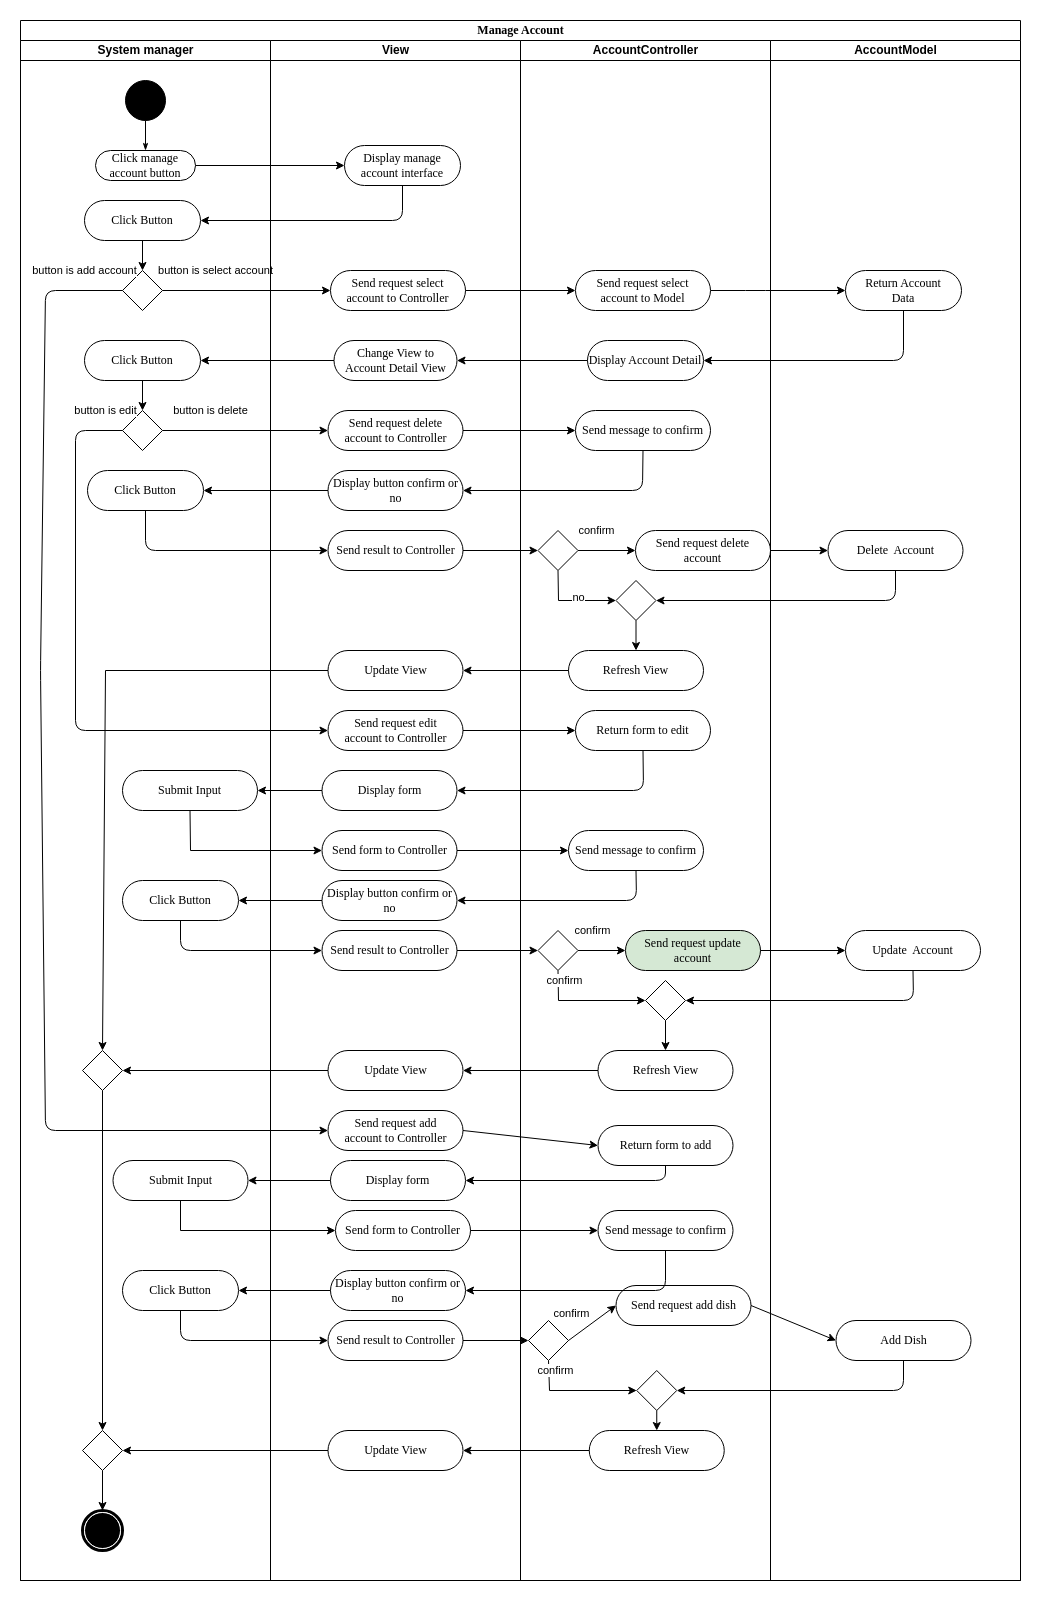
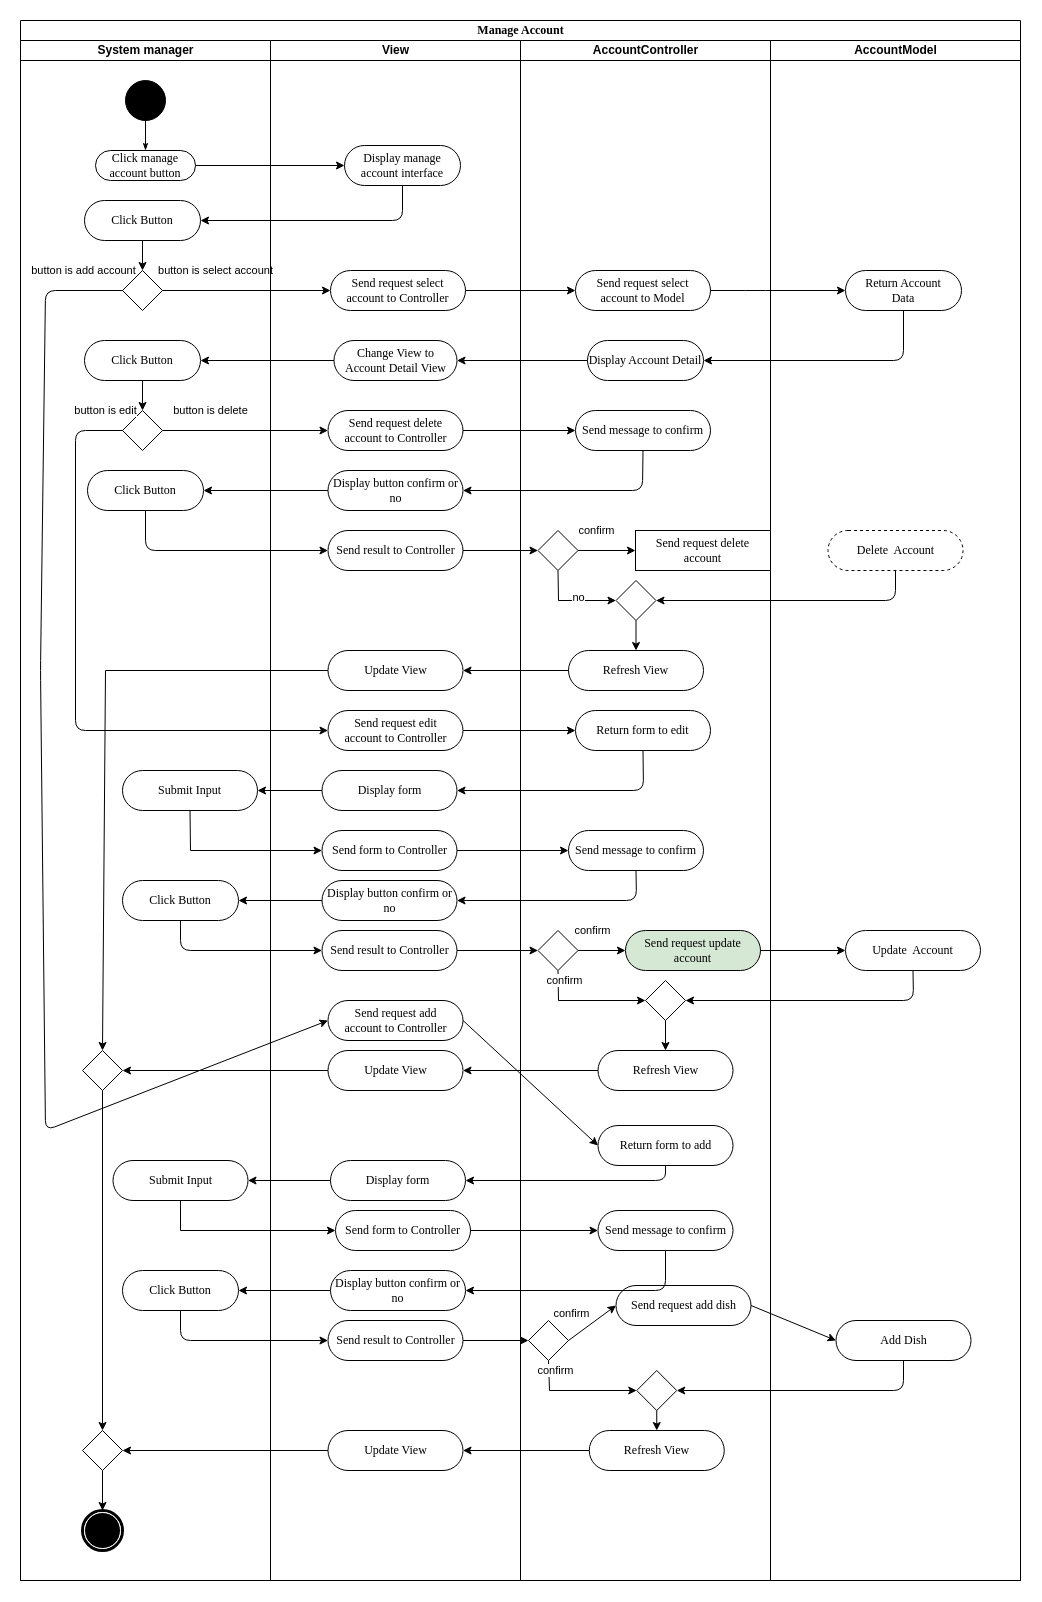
node "Send request delete account": shape rounded rectangle -> rectangle
edge "Send request delete account" -> "Delete Account": removed
node "Delete Account": style solid -> dashed
node "Send request add account to Controller": moved (396, 1131) -> (396, 1021)
